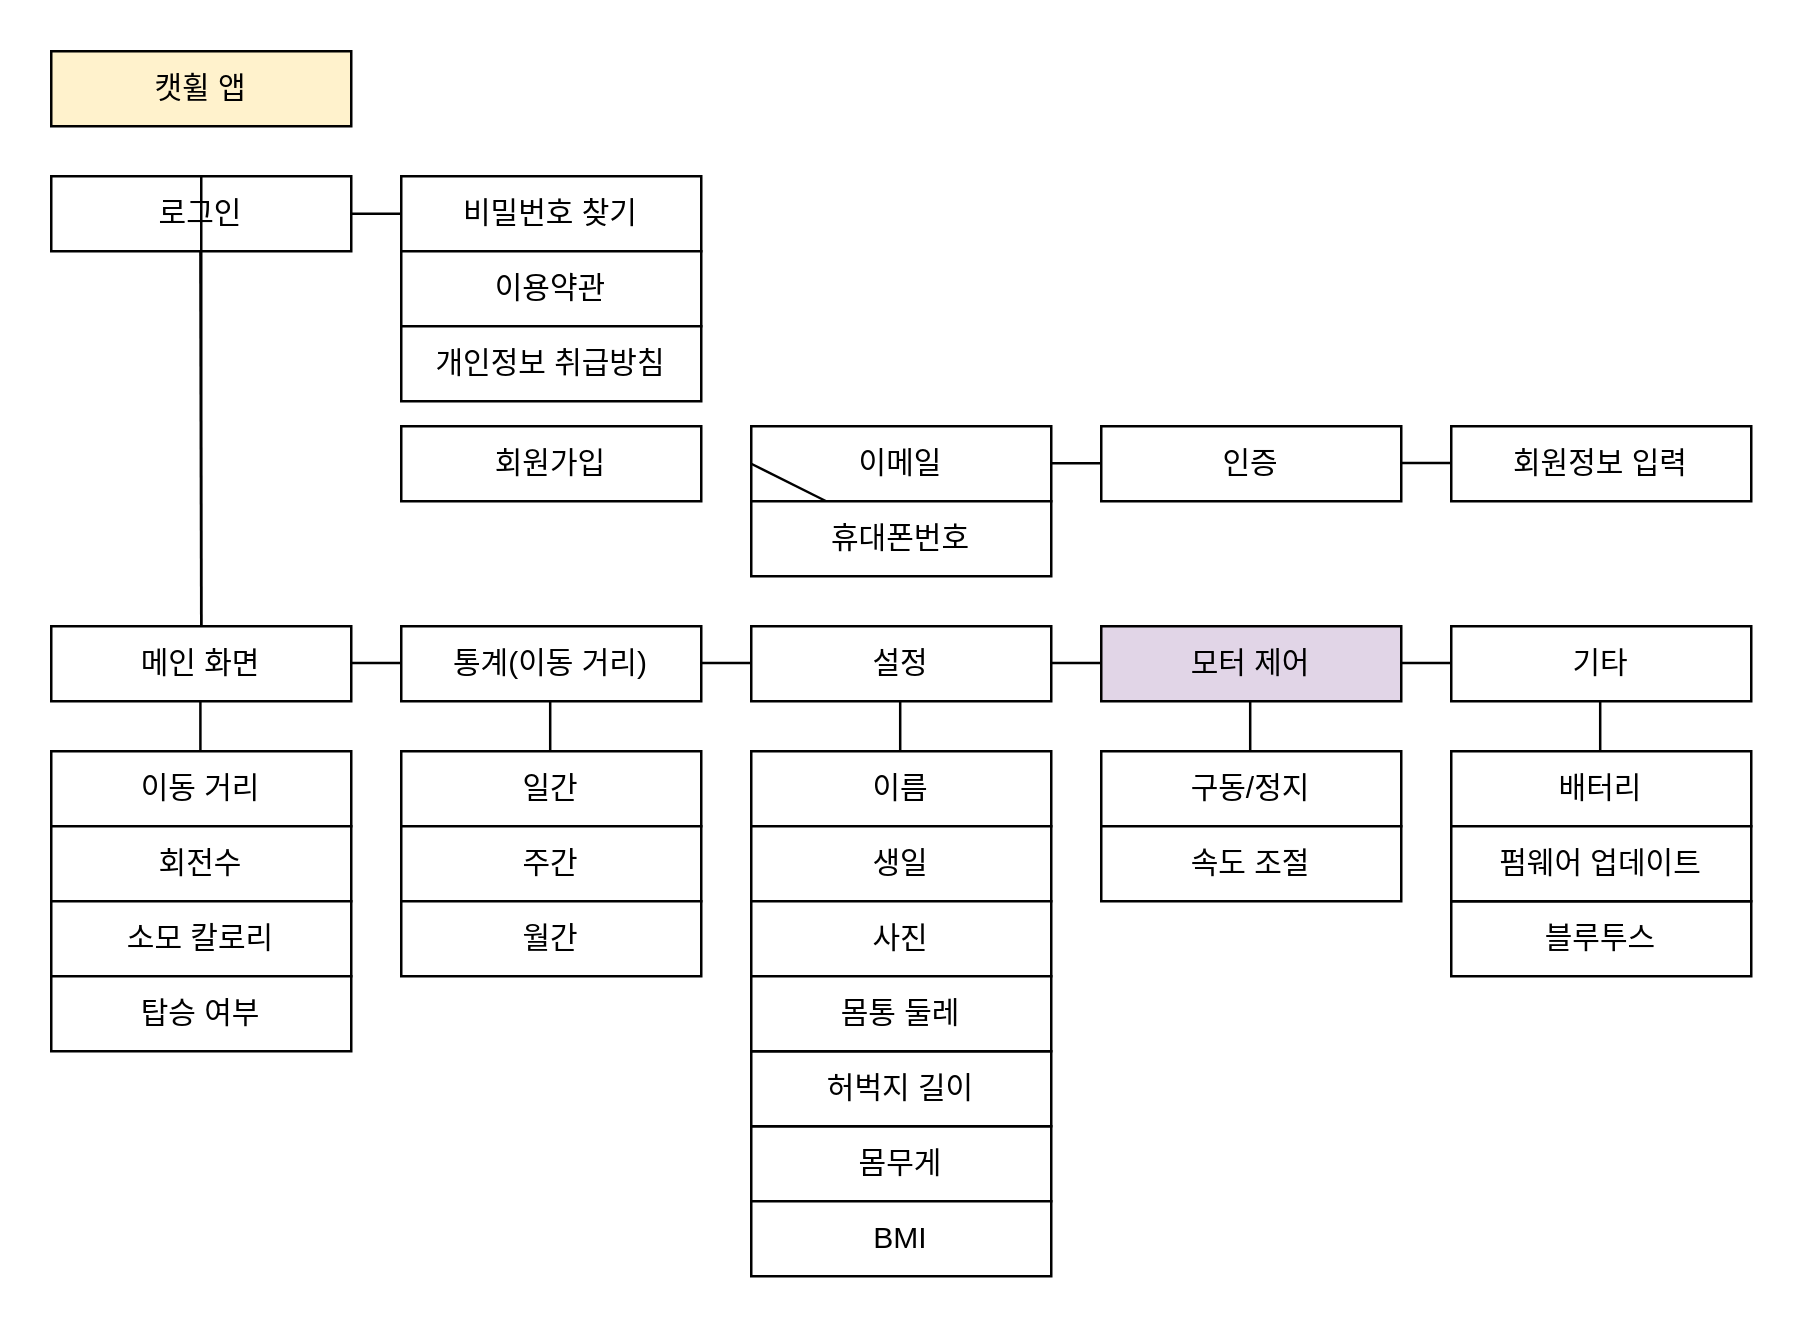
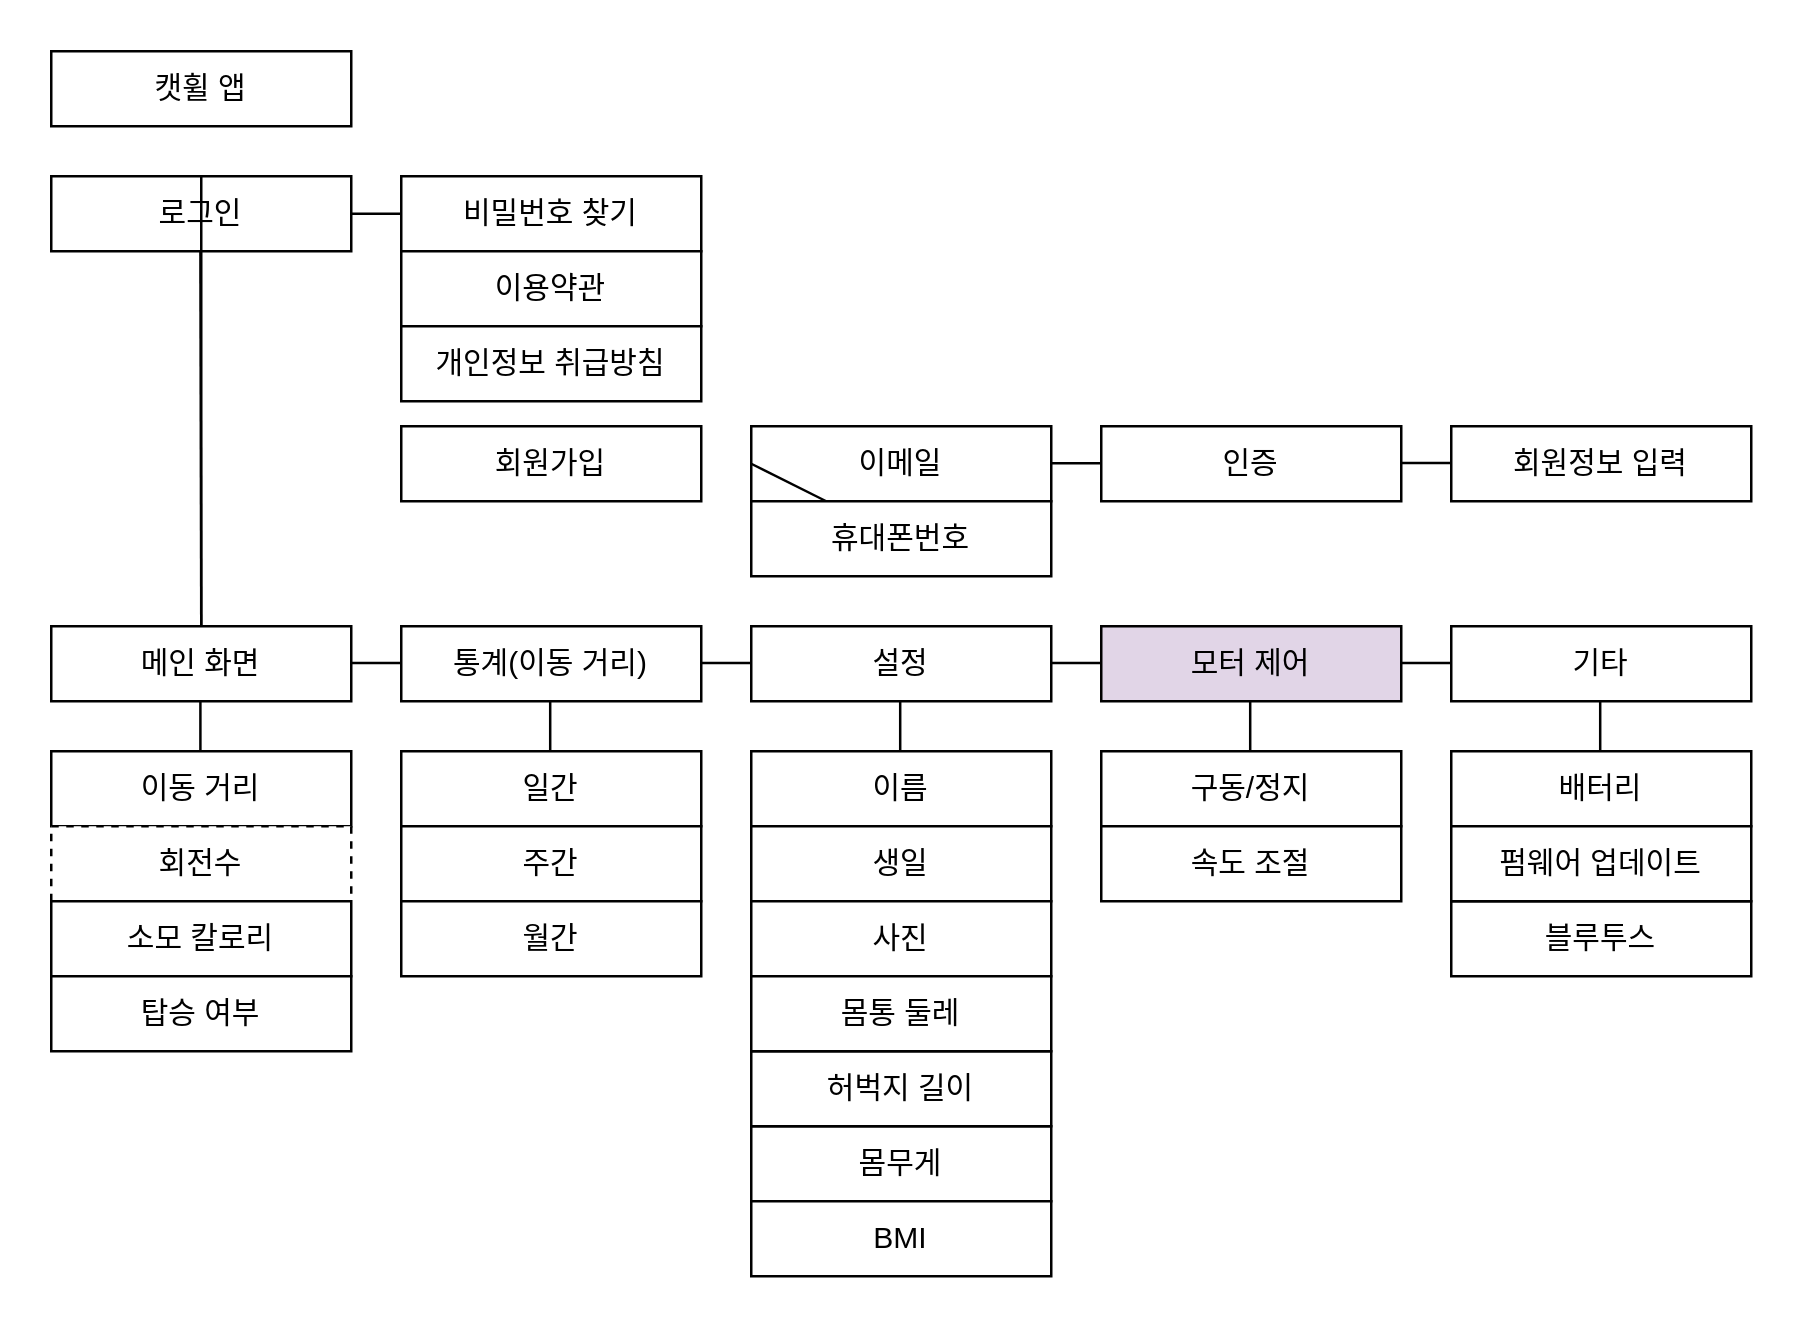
node "캣휠 앱": fillcolor #fff2cc -> #ffffff
node "회전수": style solid -> dashed
